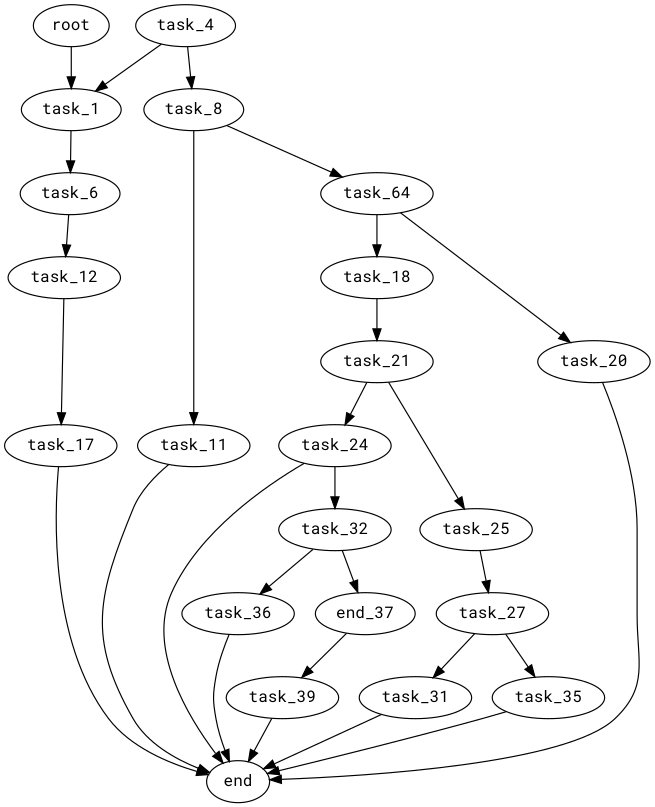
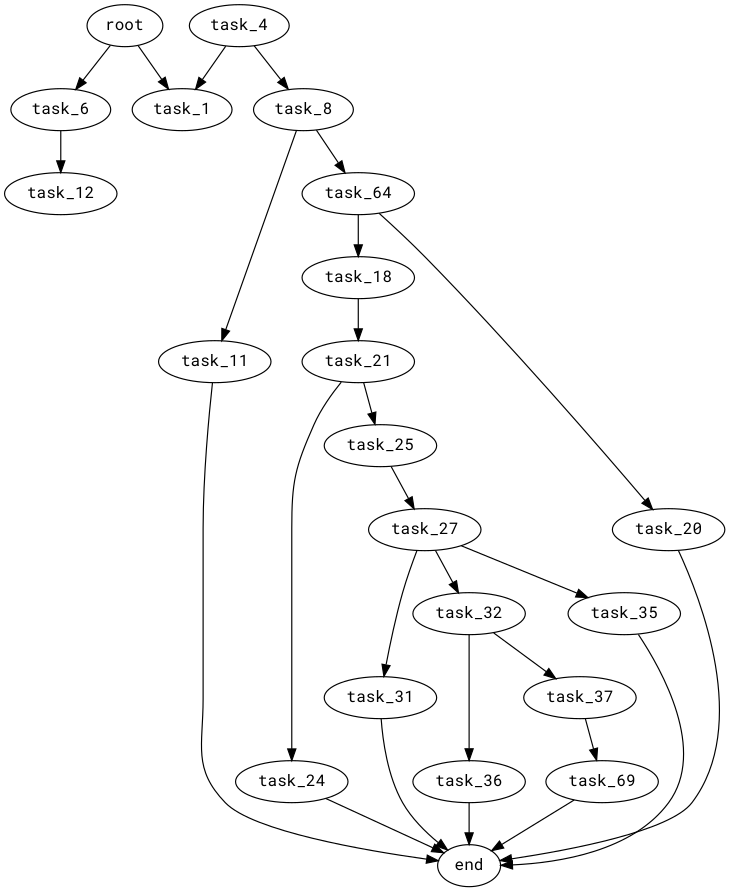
edge "task_1" -> "task_6": now "root" -> "task_6"
node "task_17": removed
edge "task_24" -> "task_32": now "task_27" -> "task_32"
node "end_37": label "end_37" -> "task_37"
node "task_39": label "task_39" -> "task_69"
